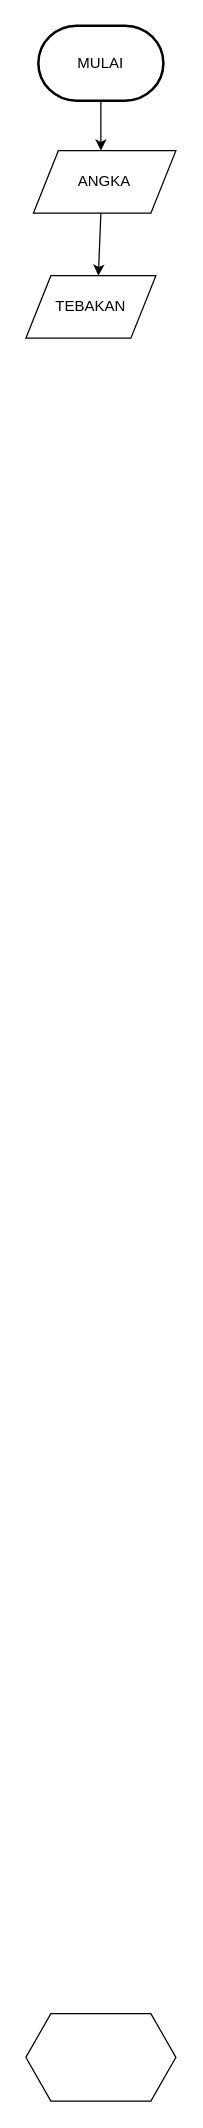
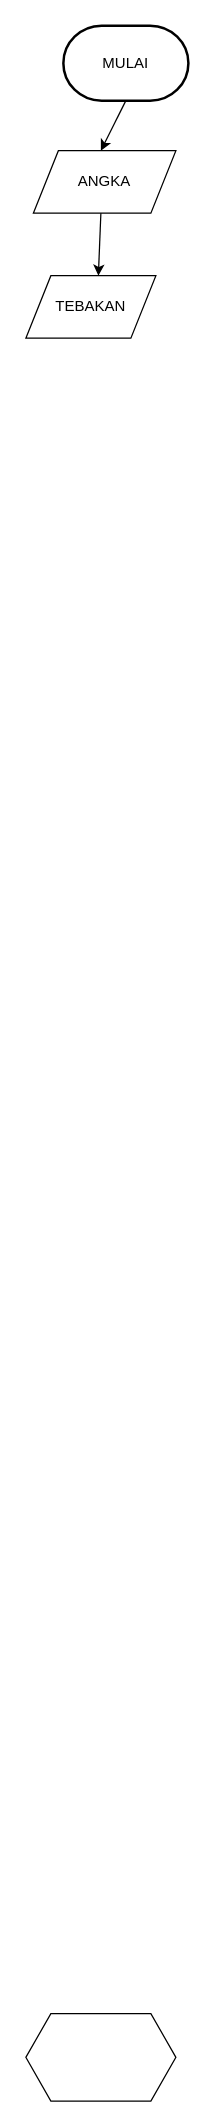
node "MULAI": moved (101, 63) -> (126, 63)
